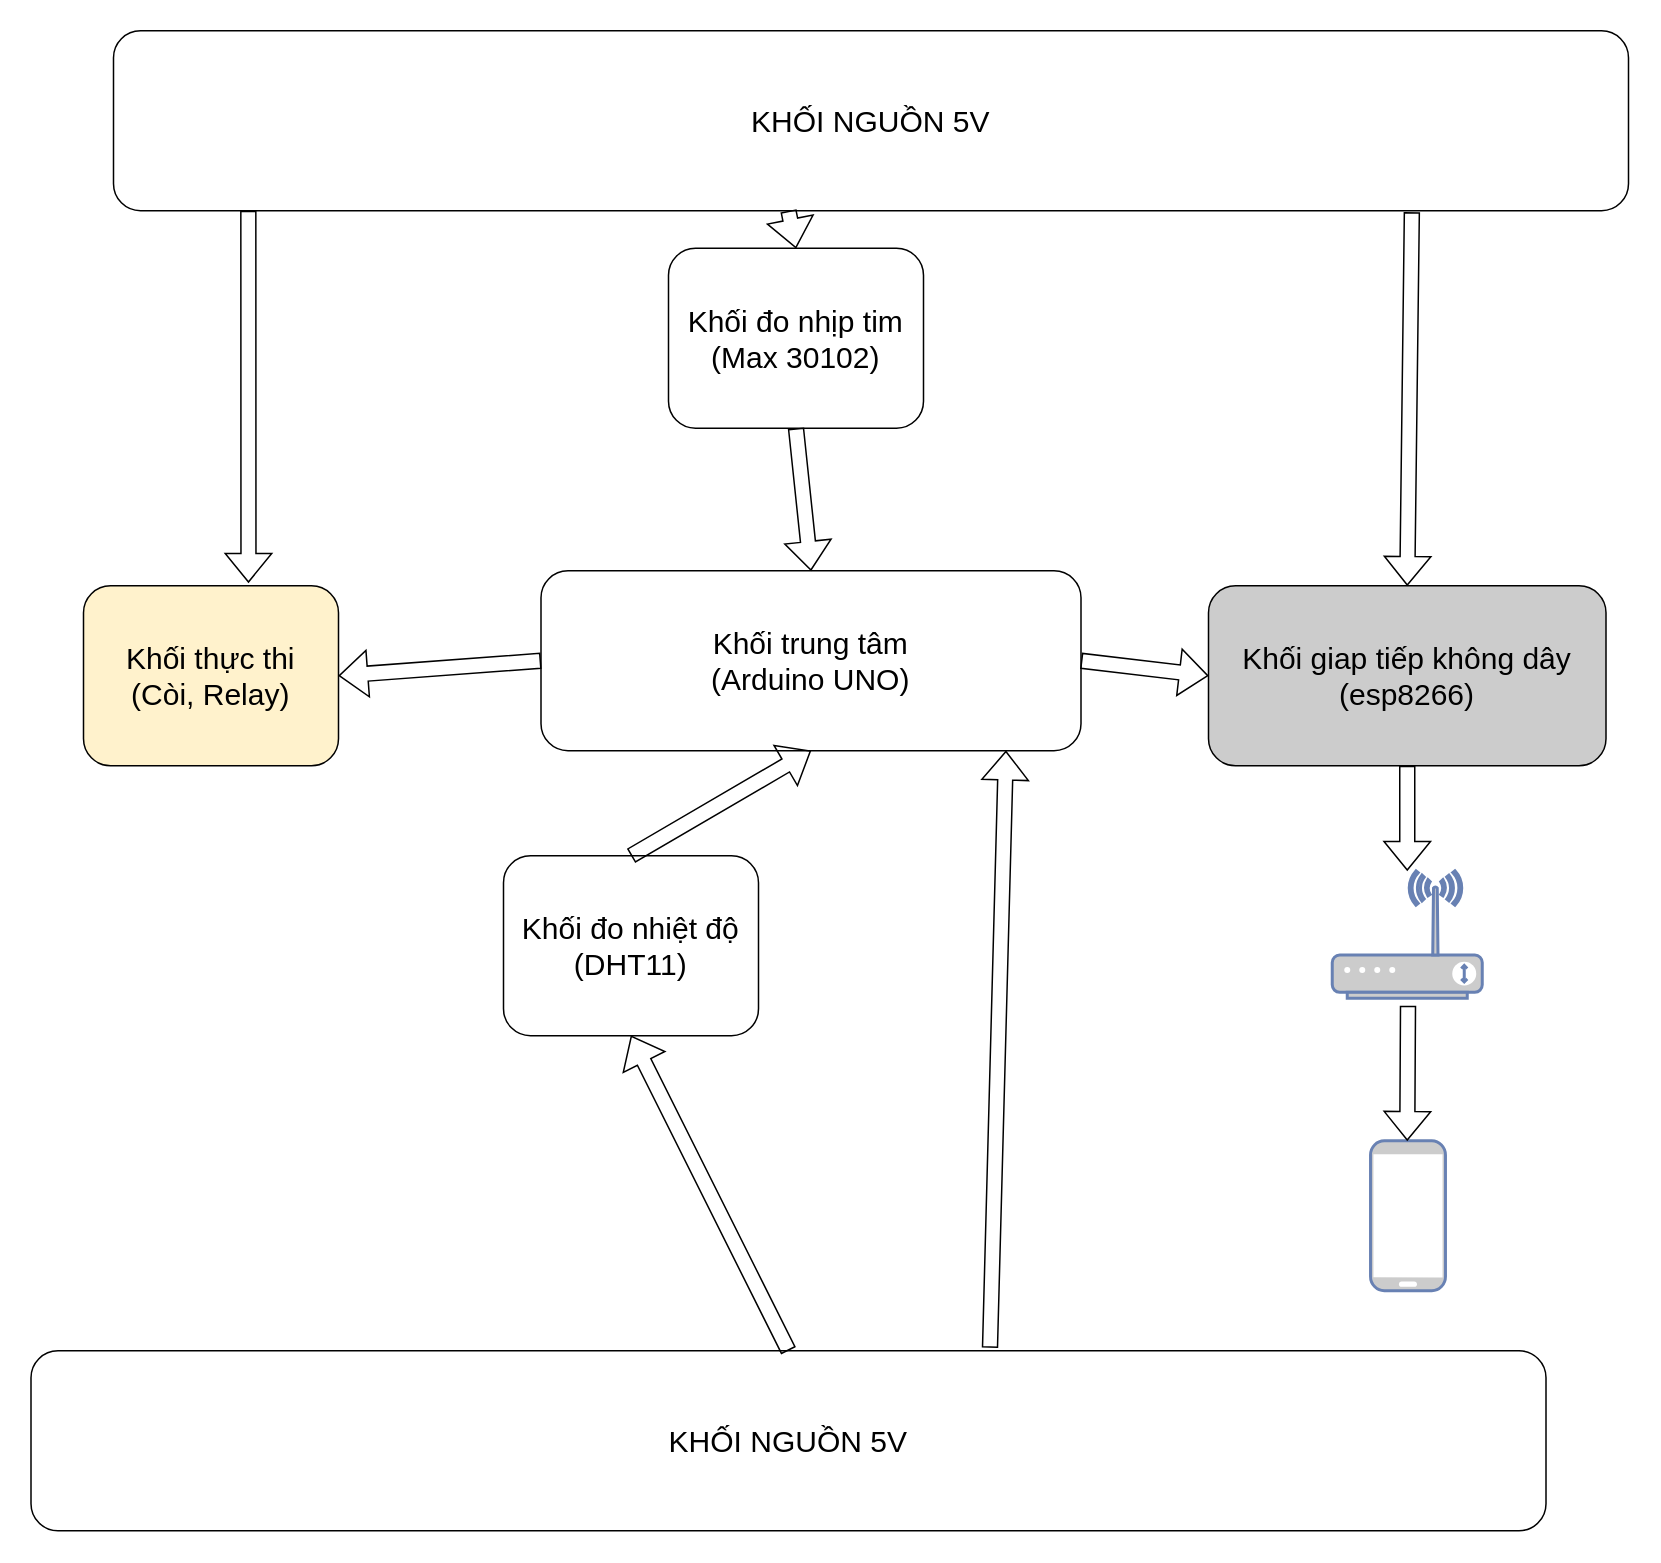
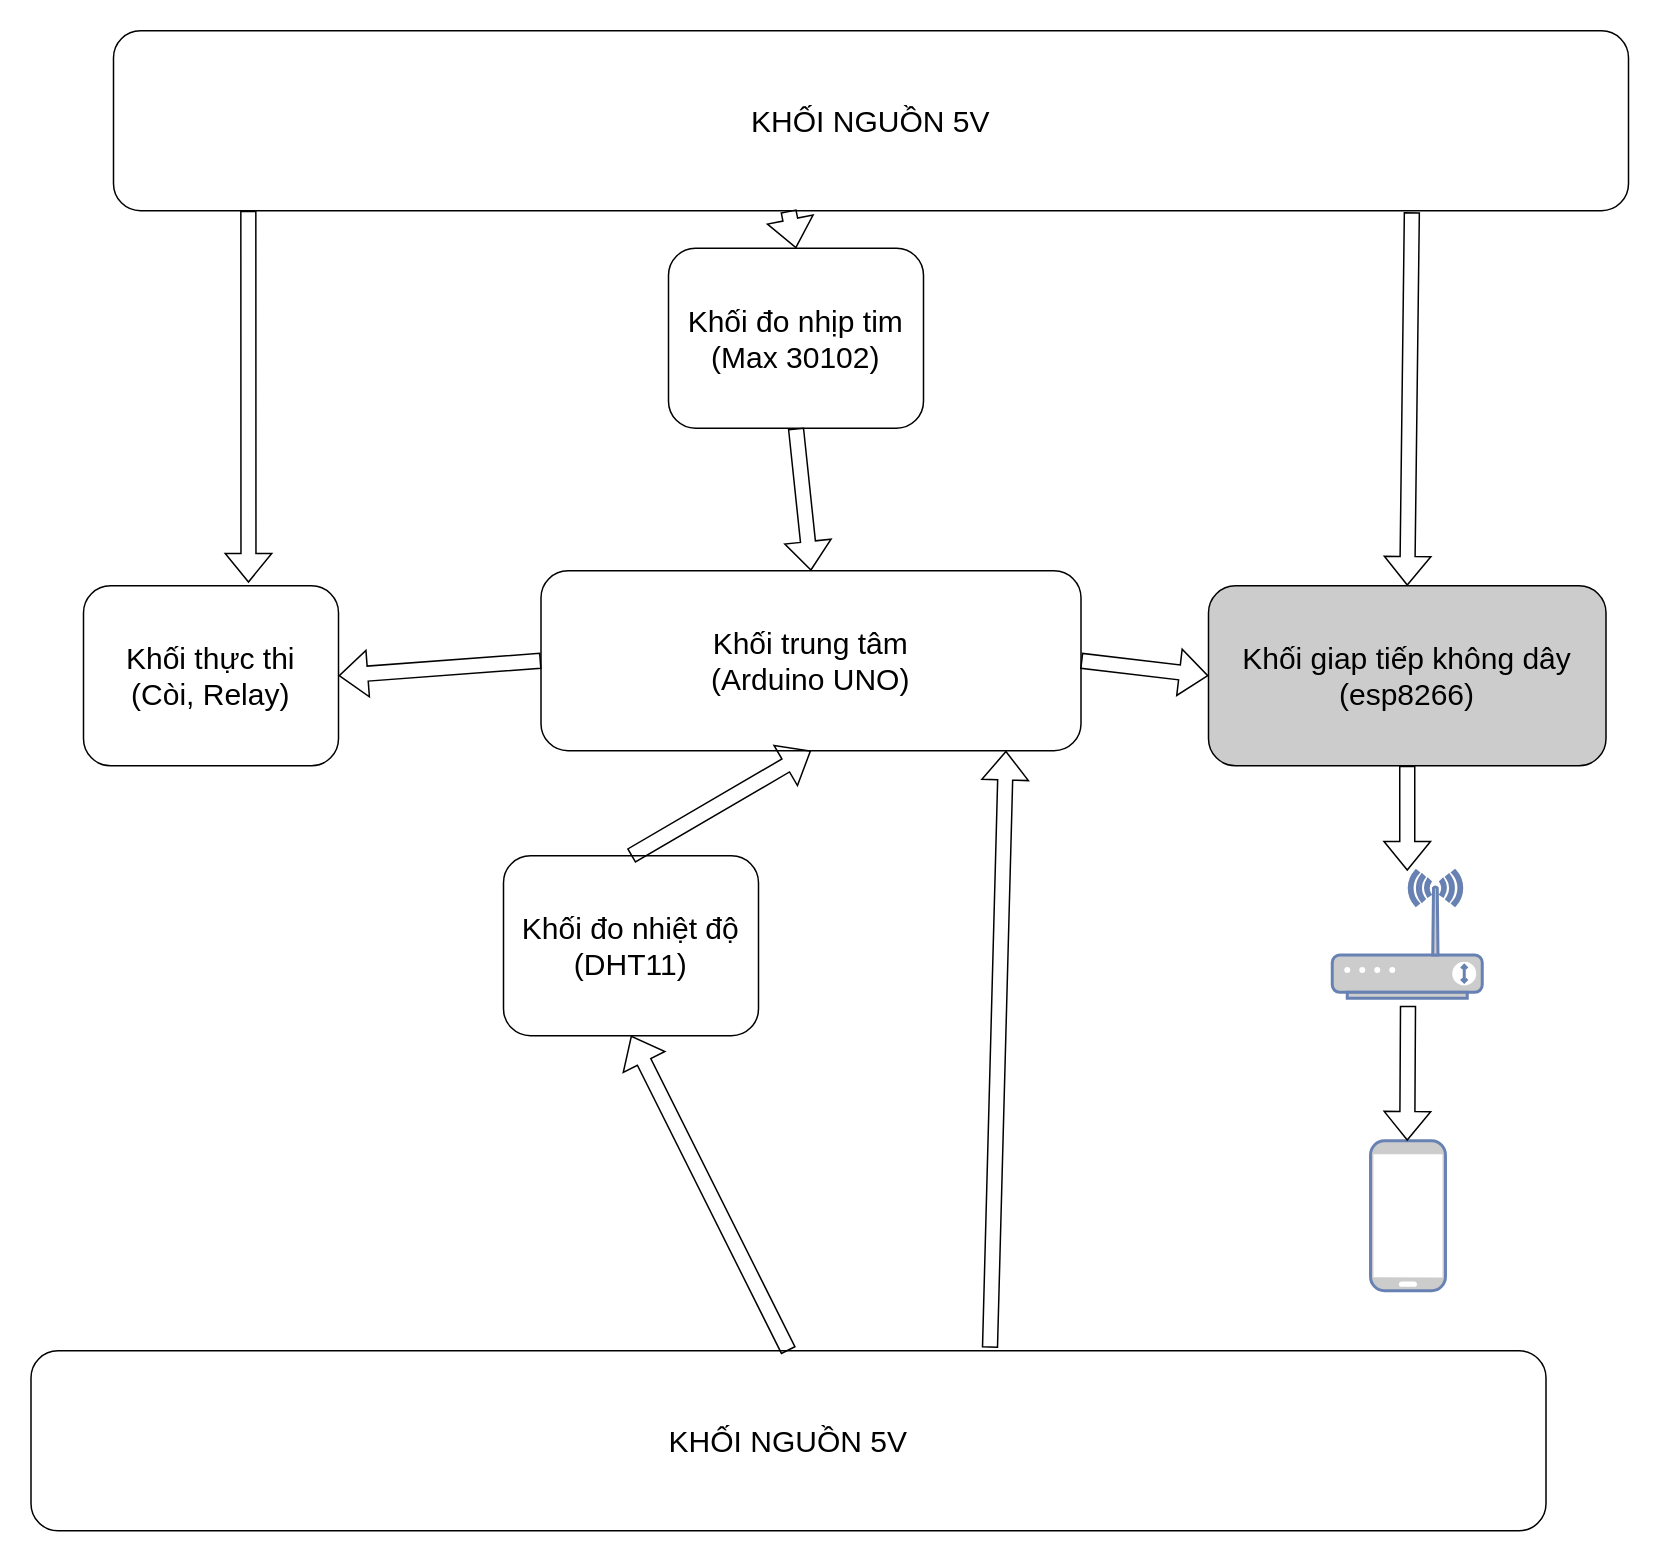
node "Khối thực thi (Còi, Relay)": fillcolor #fff2cc -> #ffffff
